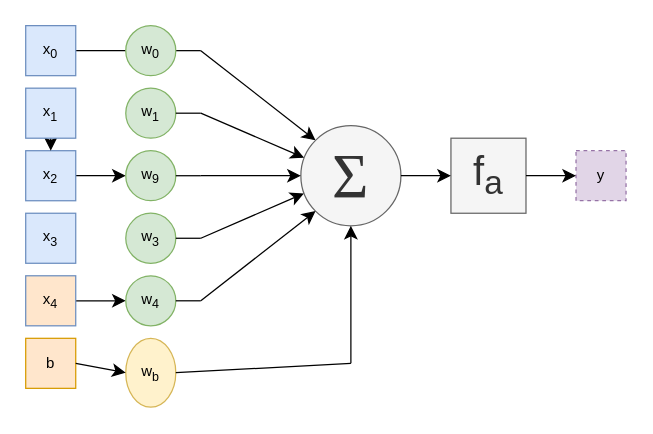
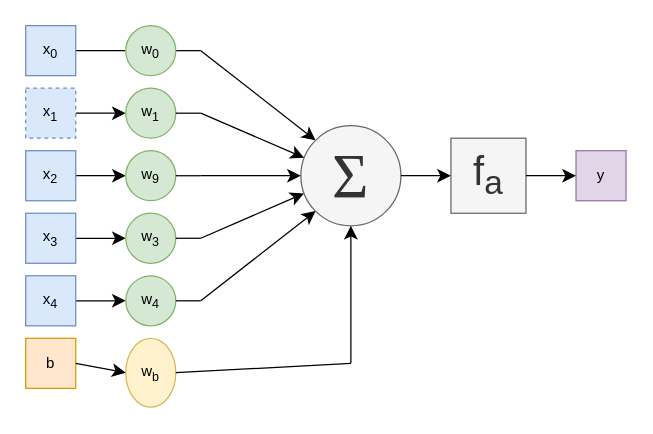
node "x1": style solid -> dashed
edge "x1" -> "x2": now "x1" -> "w1"
node "y": style dashed -> solid
edge "x3" -> "w3": added
node "x4": fillcolor #ffe6cc -> #dae8fc
